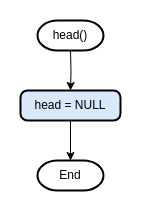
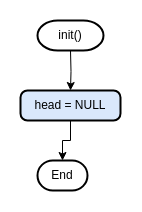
node "head()": label "head()" -> "init()"
node "End": size 66x30 -> 50x30
